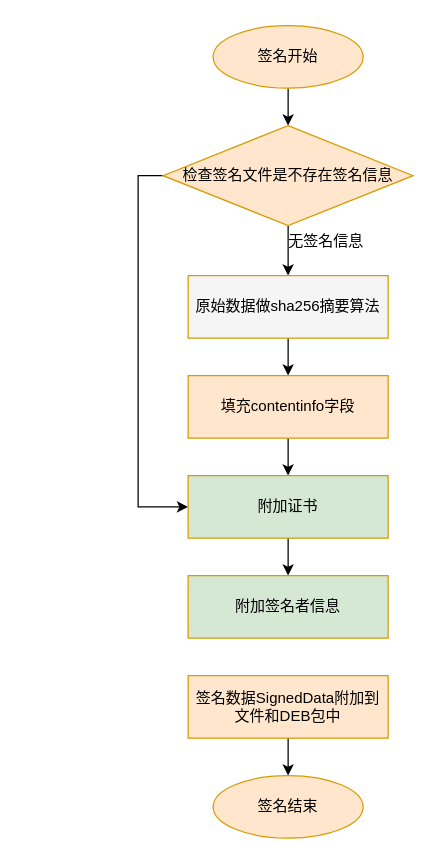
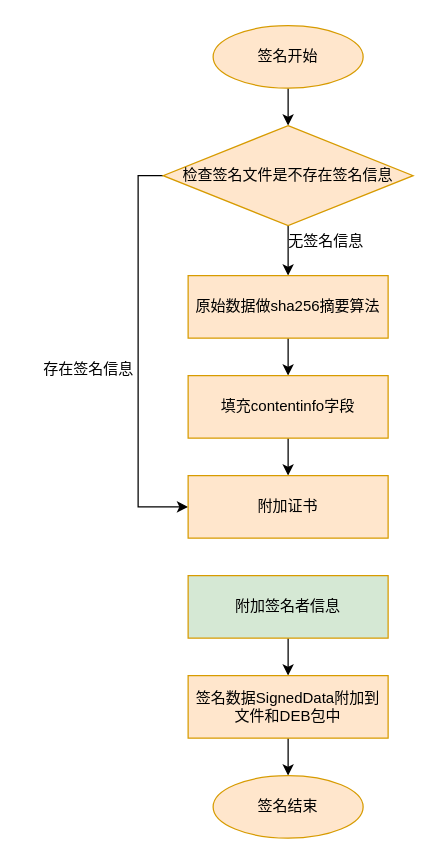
node "原始数据做sha256摘要算法": fillcolor #f5f5f5 -> #ffe6cc
node "存在签名信息": added
node "附加证书": fillcolor #d5e8d4 -> #ffe6cc
edge "附加证书" -> "附加签名者信息": removed
edge "附加签名者信息" -> "签名数据SignedData附加到文件和DEB包中": added
